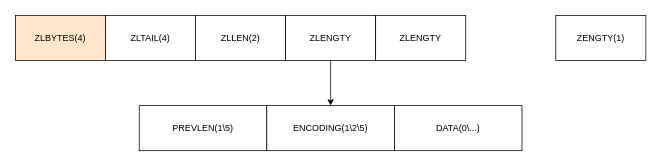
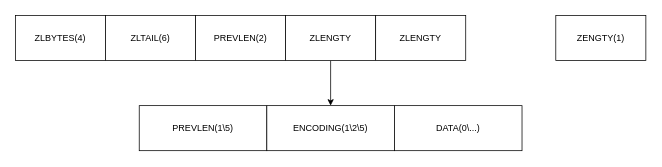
node "ZLBYTES(4)": fillcolor #ffe6cc -> #ffffff
node "ZLTAIL(4)": label "ZLTAIL(4)" -> "ZLTAIL(6)"
node "ZLLEN(2)": label "ZLLEN(2)" -> "PREVLEN(2)"
